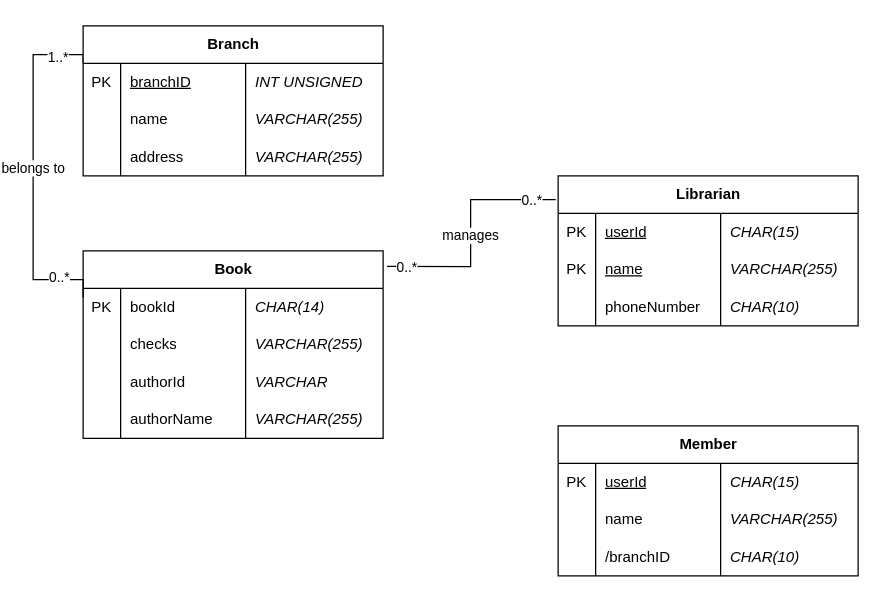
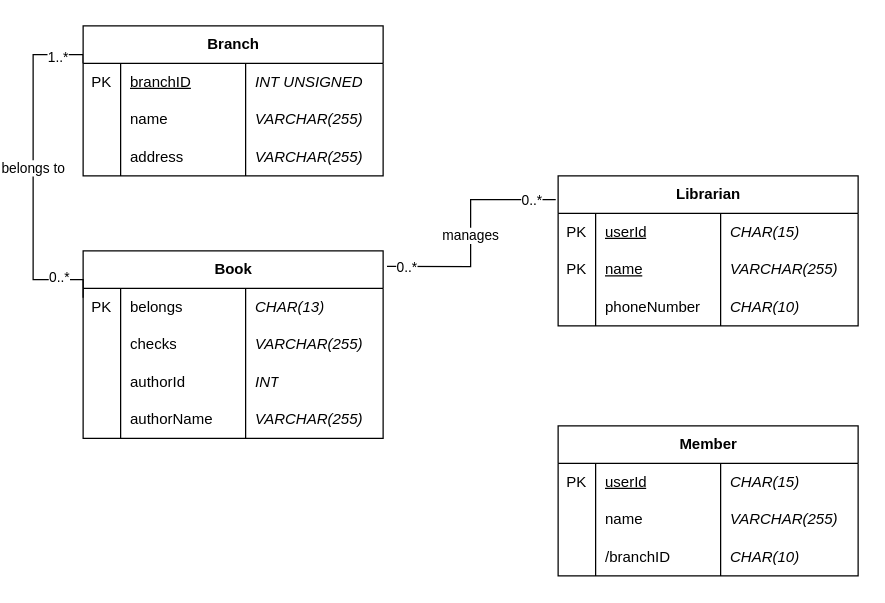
node "bookId": label "bookId" -> "belongs"
node "CHAR(14)": label "CHAR(14)" -> "CHAR(13)"
node "VARCHAR": label "VARCHAR" -> "INT"
